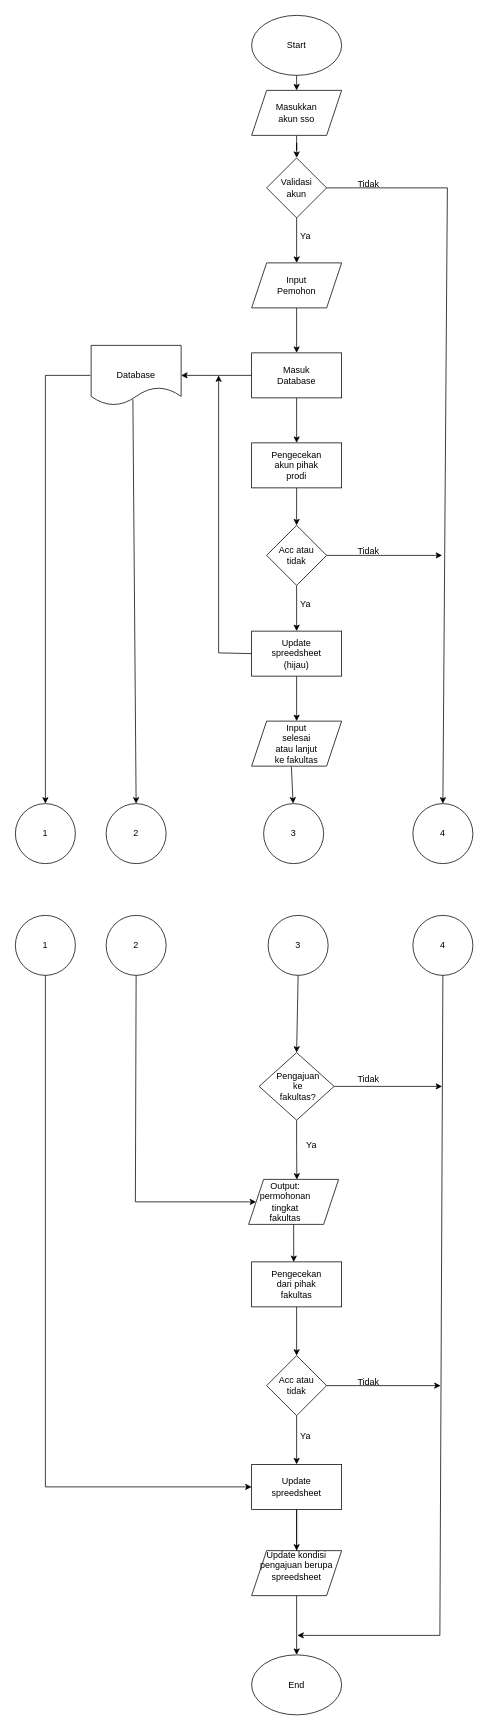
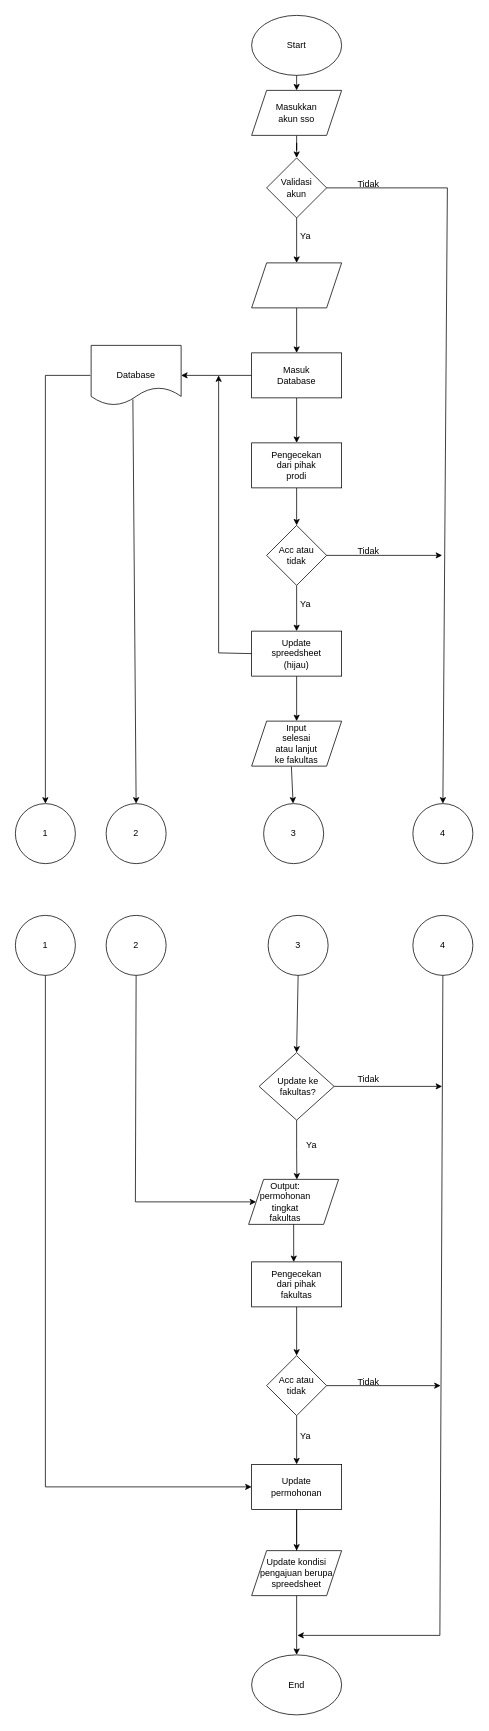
node "Input Pemohon": removed
node "Pengecekan akun pihak prodi": label "Pengecekan akun pihak prodi" -> "Pengecekan dari pihak prodi"
node "Pengajuan ke fakultas?": label "Pengajuan ke fakultas?" -> "Update ke fakultas?"
node "Update spreedsheet": label "Update spreedsheet" -> "Update permohonan"
node "Update kondisi pengajuan berupa spreedsheet": moved (297, 1566) -> (297, 1573)
